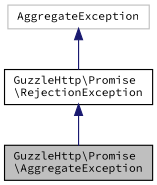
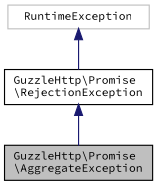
node "AggregateException": label "AggregateException" -> "RuntimeException"
